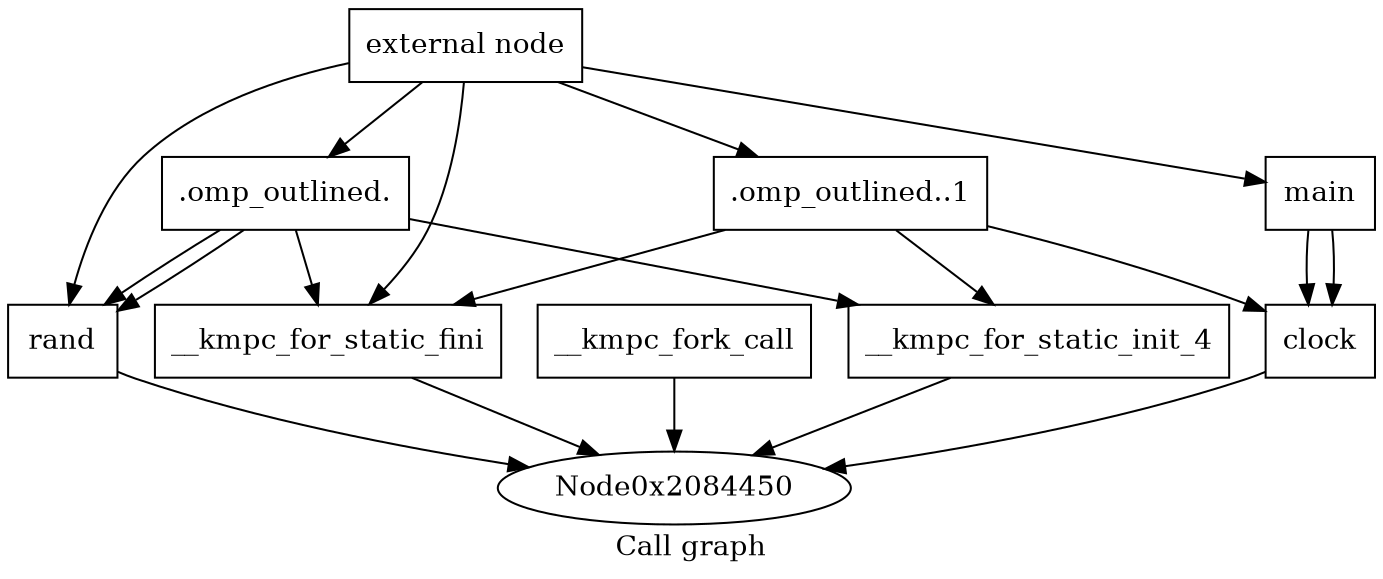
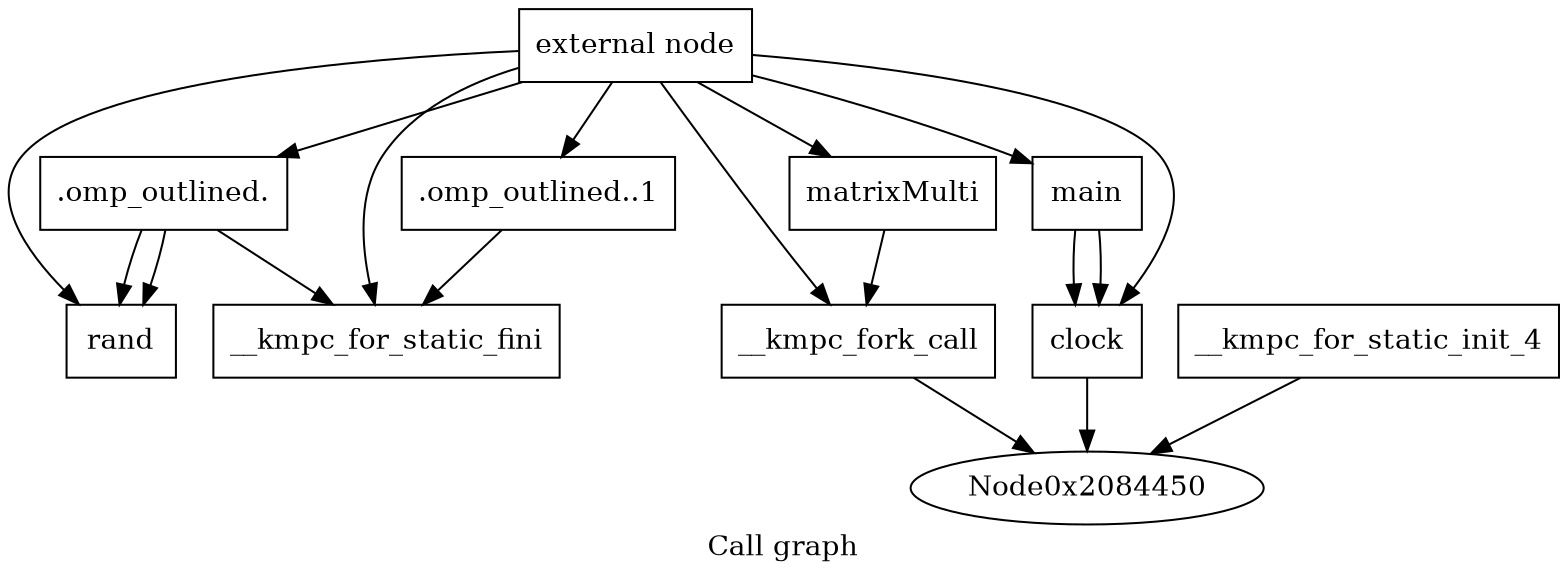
edge "external node" -> "__kmpc_fork_call": added
node "matrixMulti": added
edge ".omp_outlined." -> "__kmpc_for_static_init_4": removed
edge ".omp_outlined..1" -> "__kmpc_for_static_init_4": removed
edge ".omp_outlined..1" -> "clock": now "external node" -> "clock"
edge "__kmpc_for_static_fini" -> "Node0x2084450": removed
edge "rand" -> "Node0x2084450": removed
